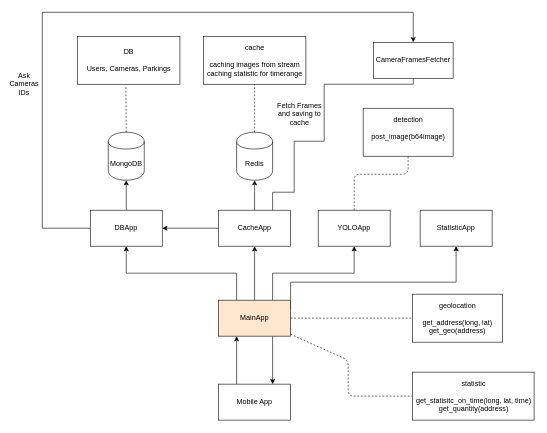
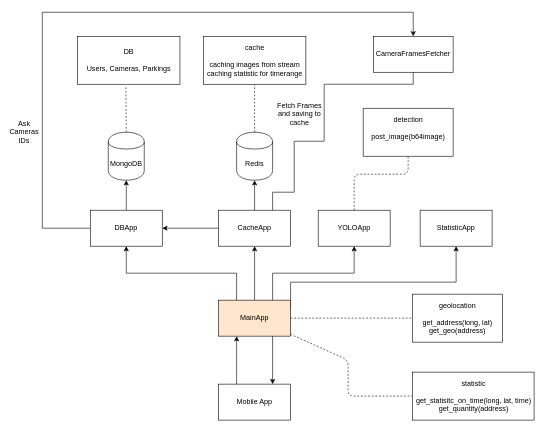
node "CameraFramesFetcher": moved (413, 60) -> (413, 54)
node "Ask Cameras IDs": moved (24, 84) -> (24, 132)
